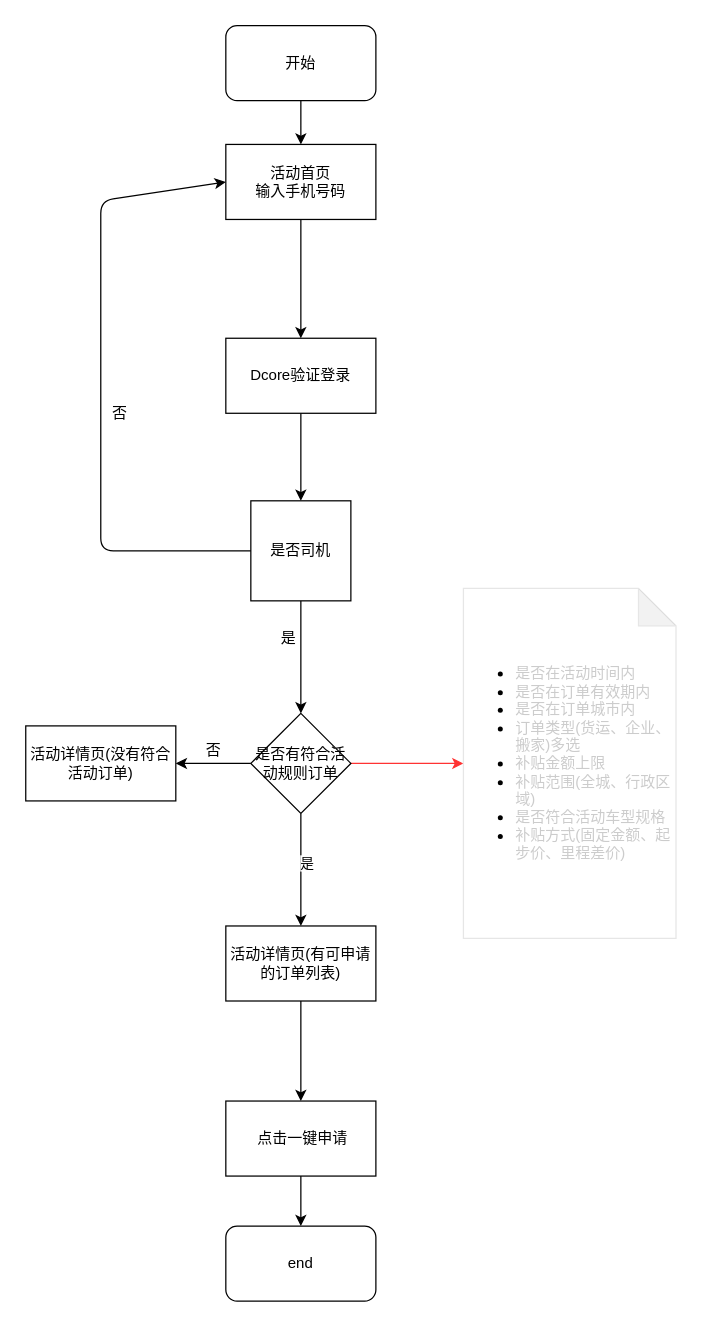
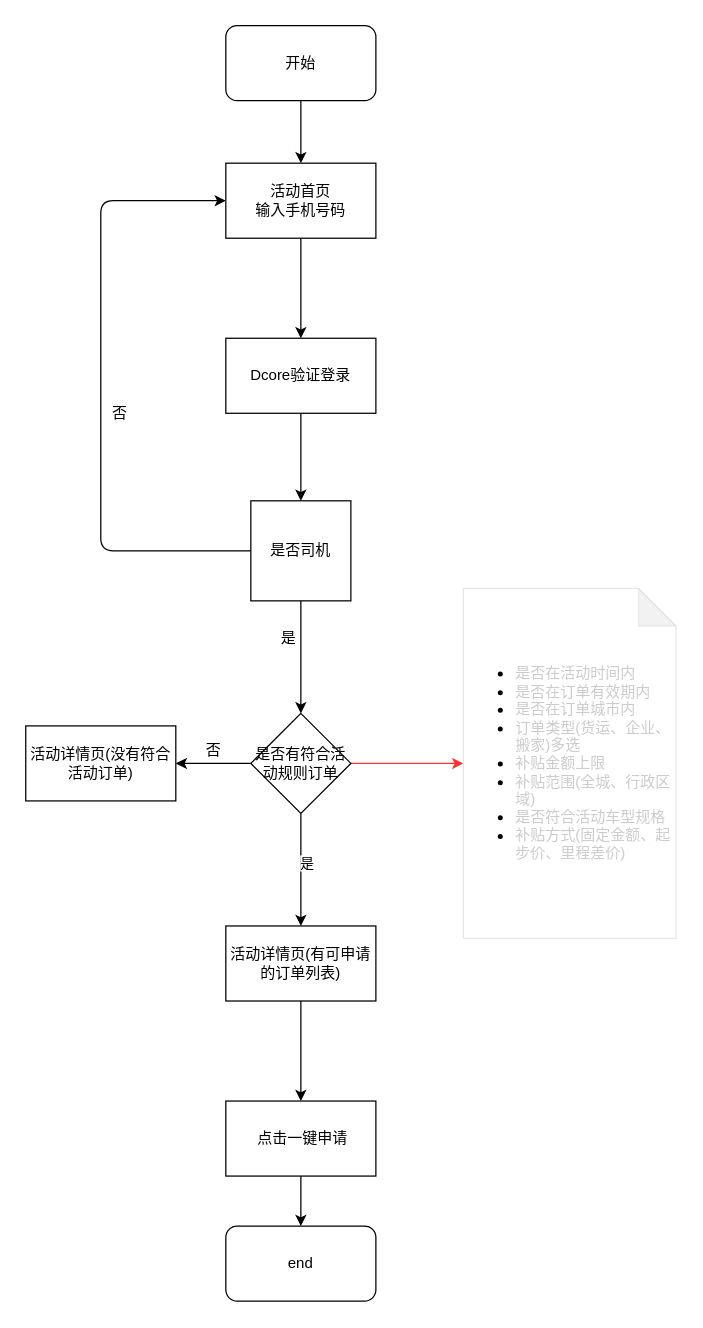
node "活动首页 输入手机号码": moved (301, 182) -> (301, 201)
